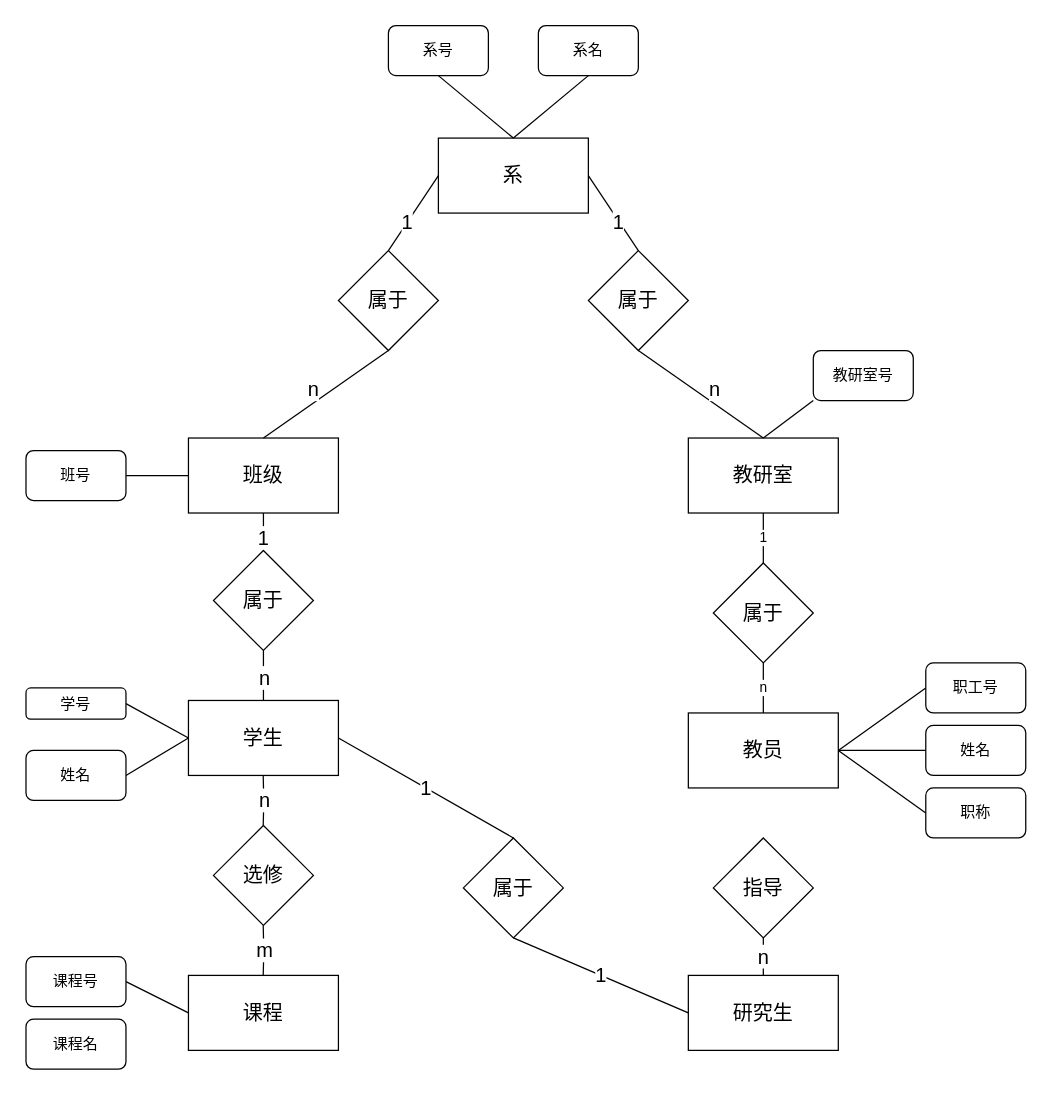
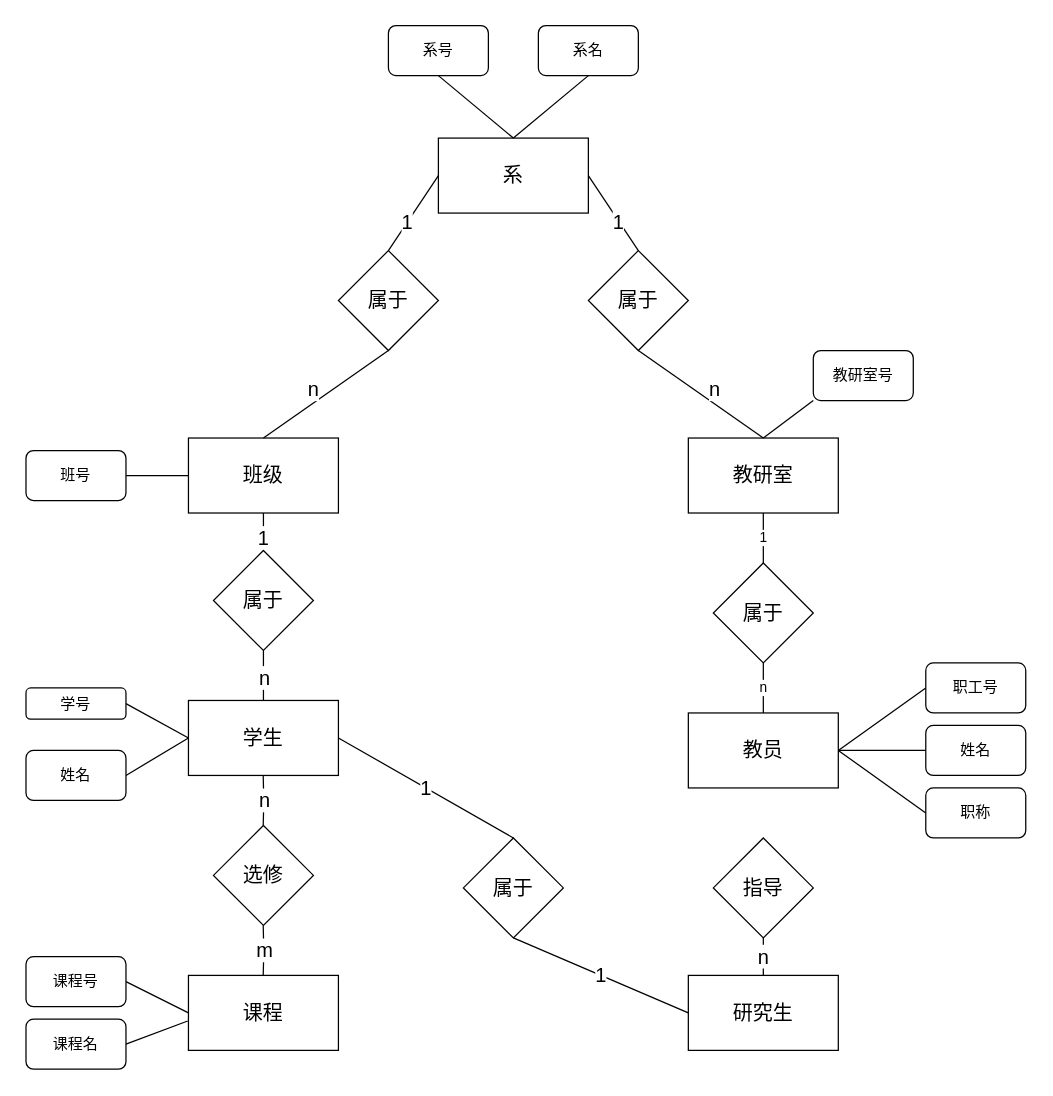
edge "课程" -- "课程名": added
